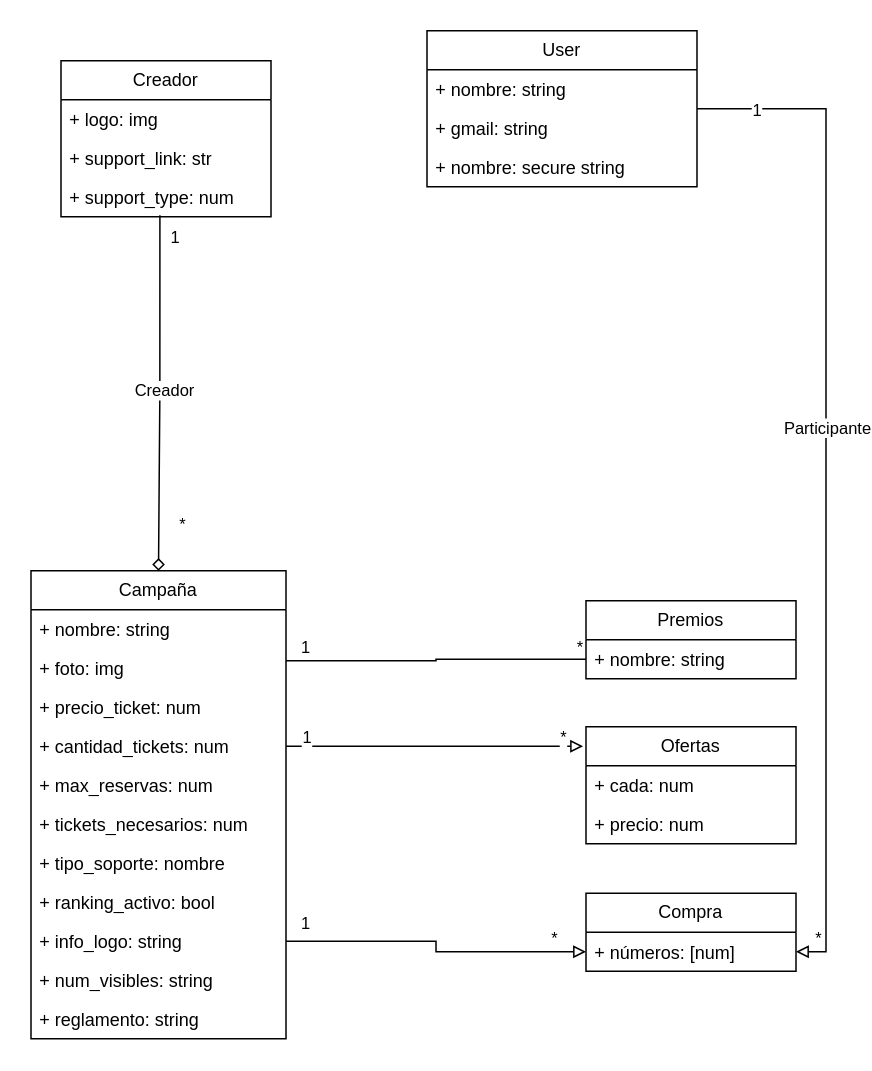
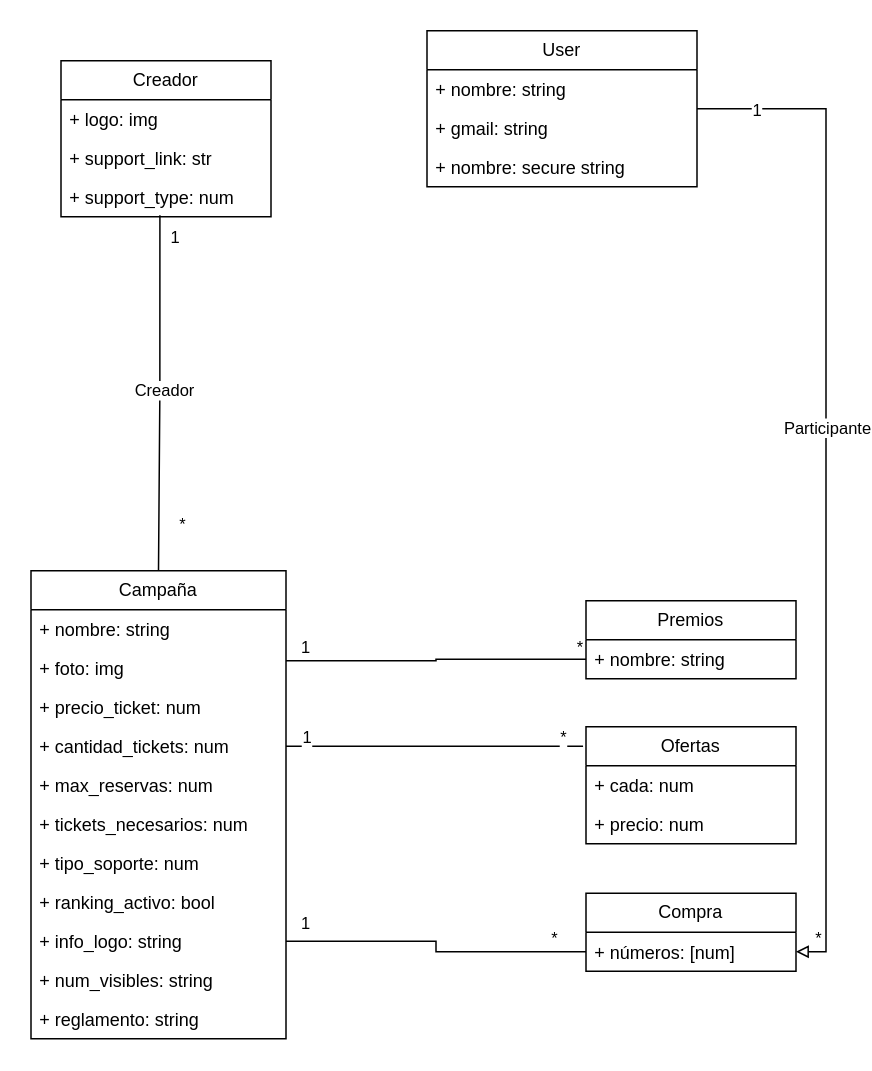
edge "+ support_type: num" -> "Campaña": arrowhead diamond -> none
edge "+ cantidad_tickets: num" -> "Ofertas": arrowhead block -> none
node "+ tipo_soporte: nombre": label "+ tipo_soporte: nombre" -> "+ tipo_soporte: num"
edge "+ info_logo: string" -> "+ números: [num]": arrowhead block -> none
